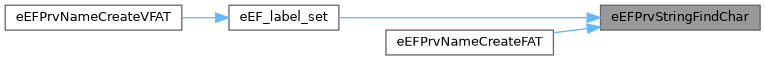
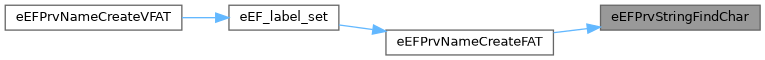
edge "eEF_label_set" -> "eEFPrvStringFindChar": now "eEF_label_set" -> "eEFPrvNameCreateFAT"
